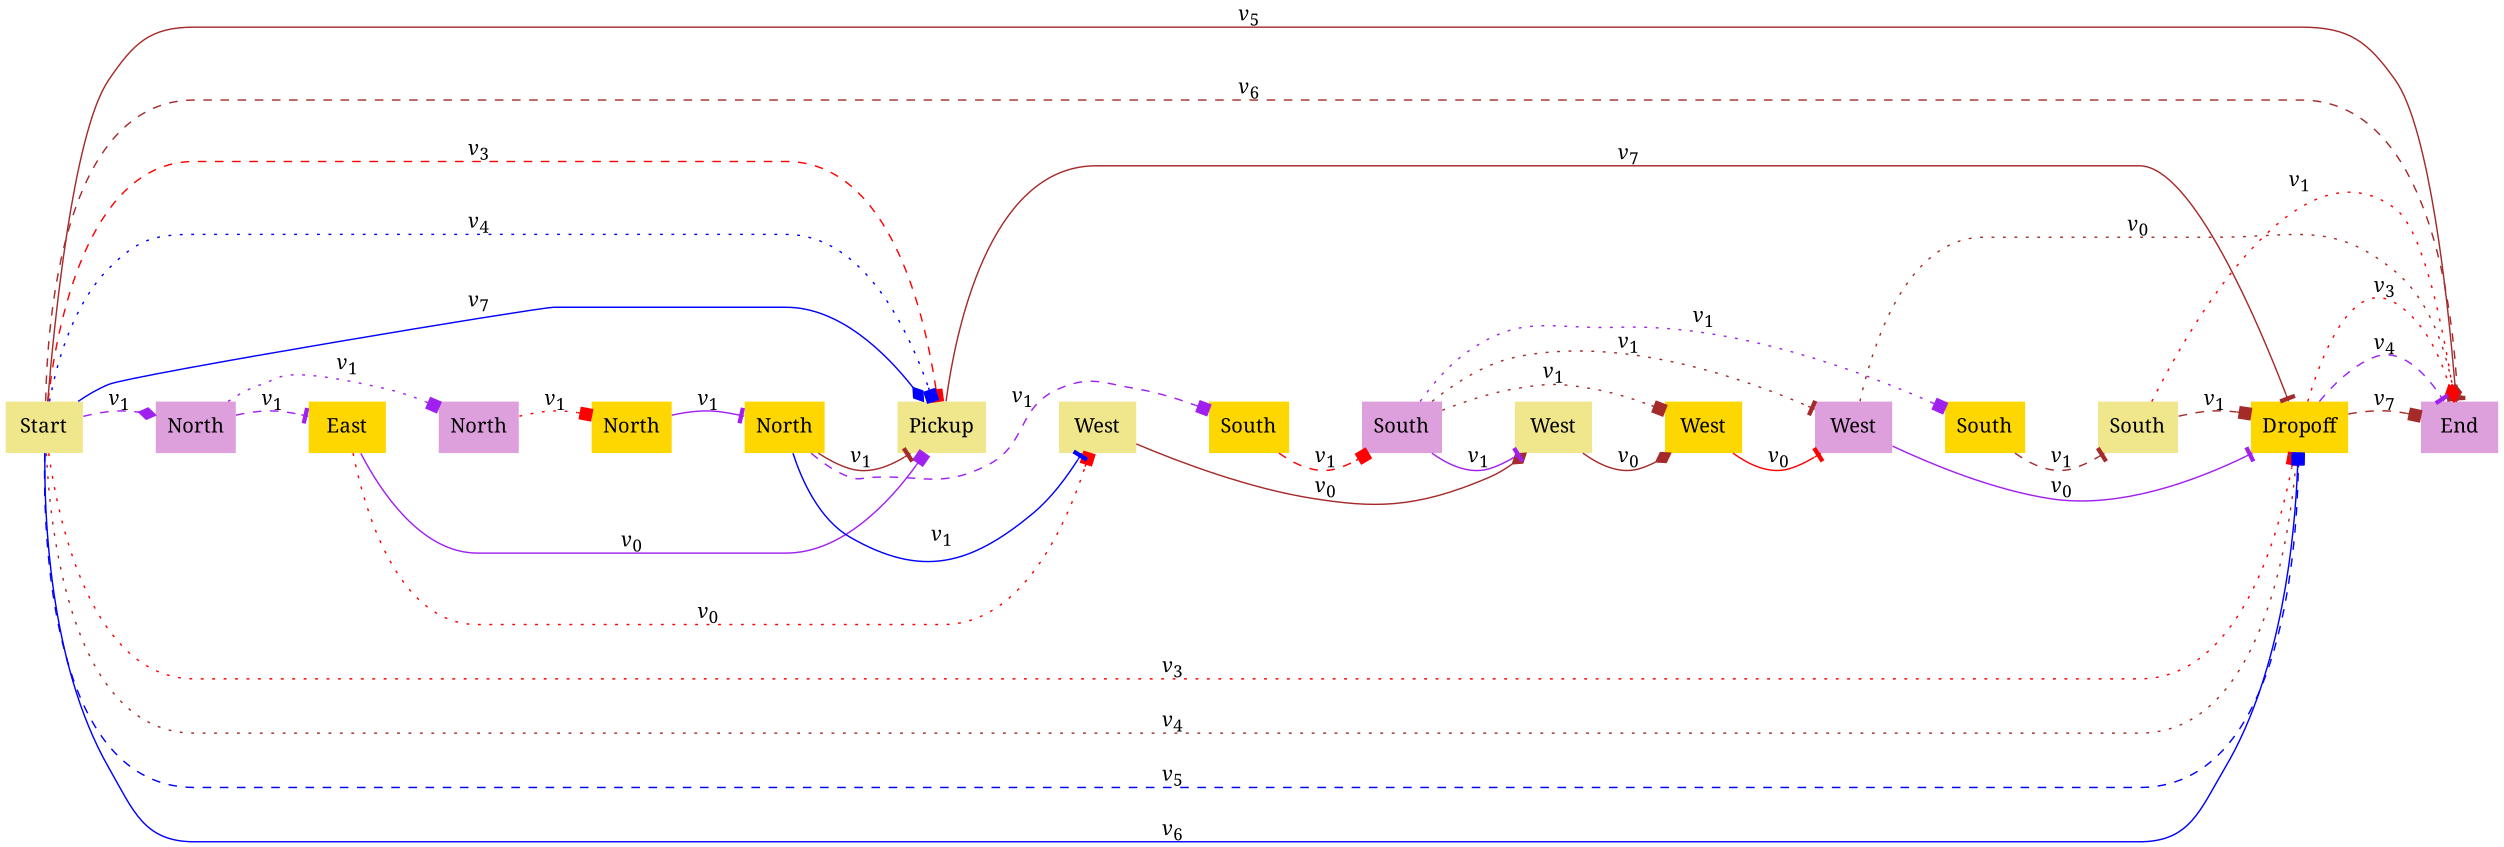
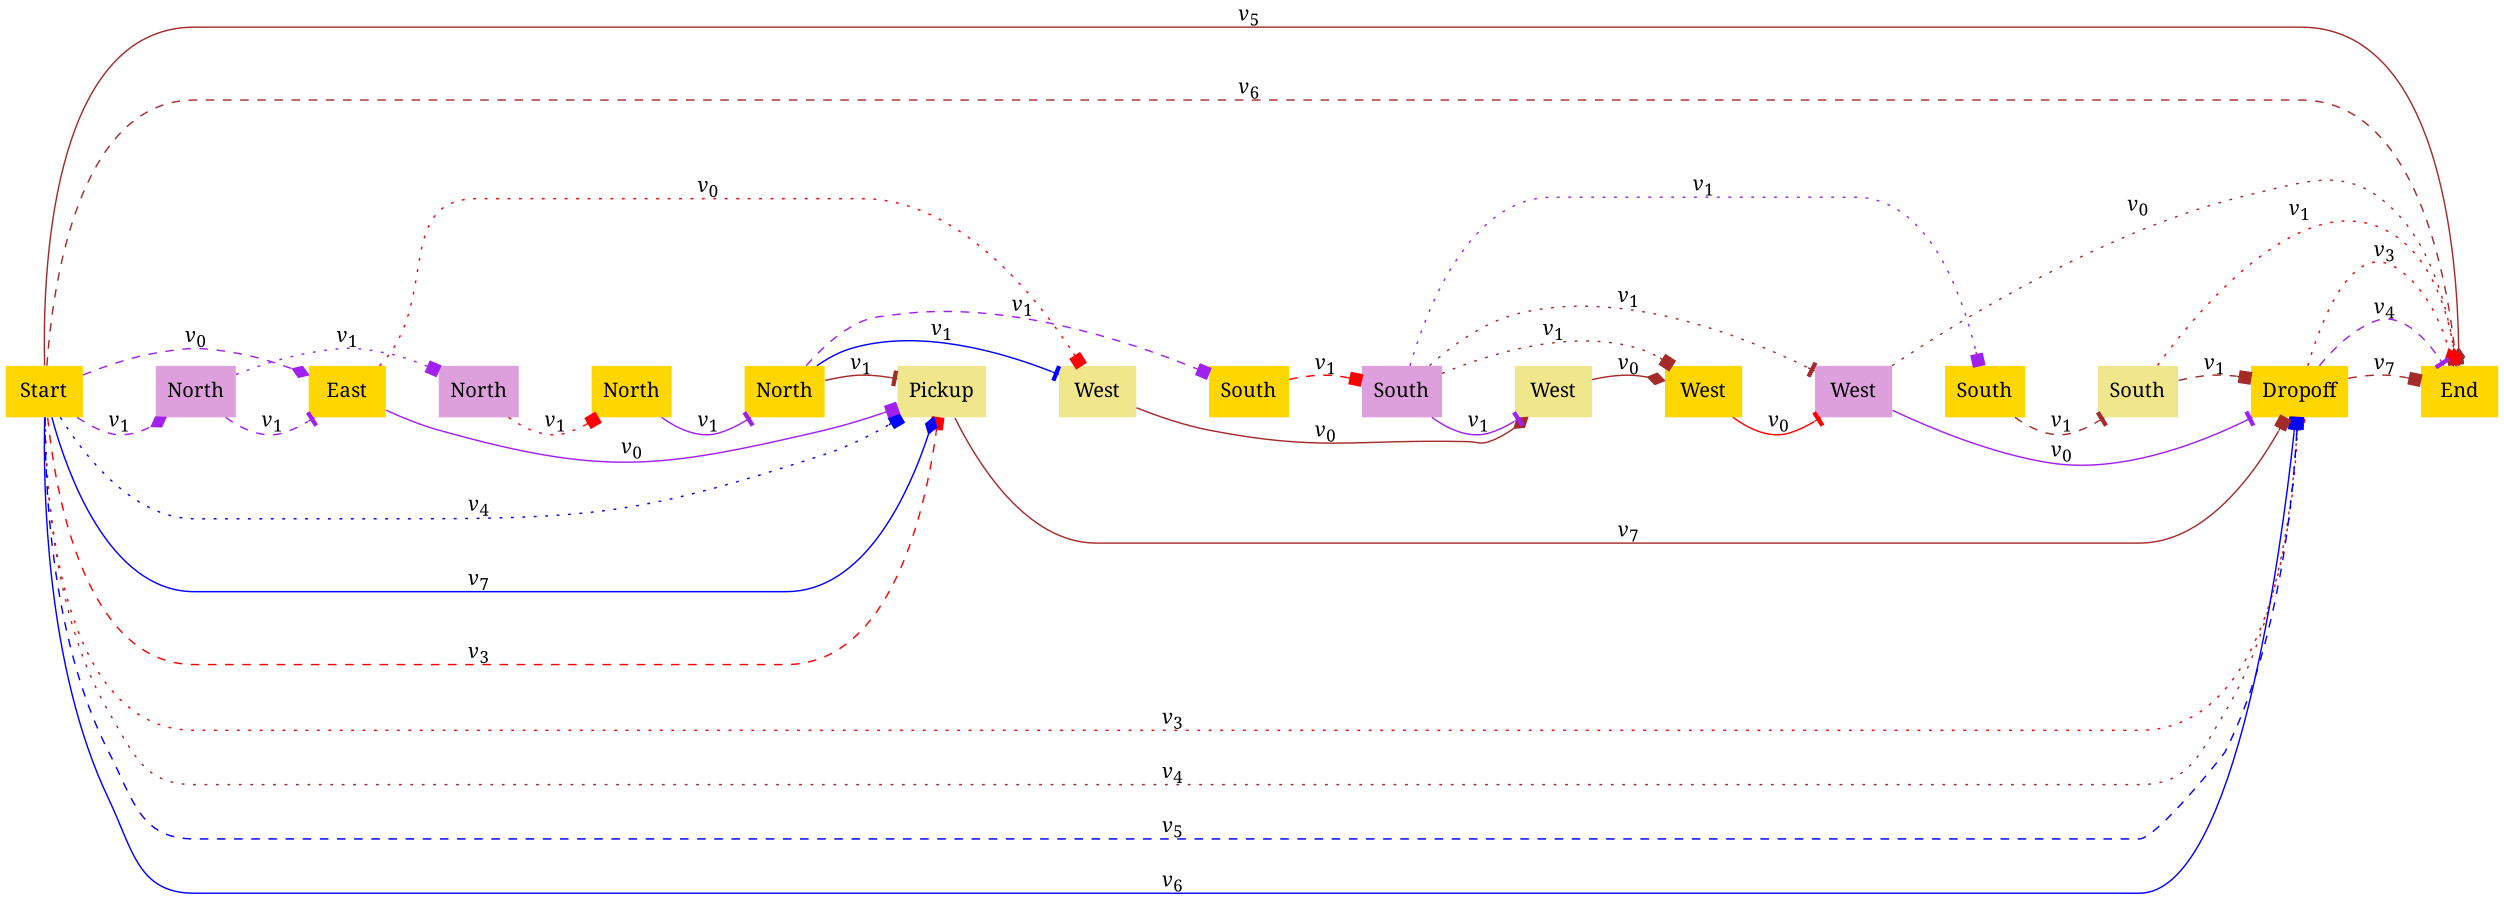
edge "Pickup" -> "Dropoff": arrowhead tee -> box
edge "Start" -> "East": added, label "v 0"
node "Start": fillcolor khaki -> gold
node "End": fillcolor plum -> gold
